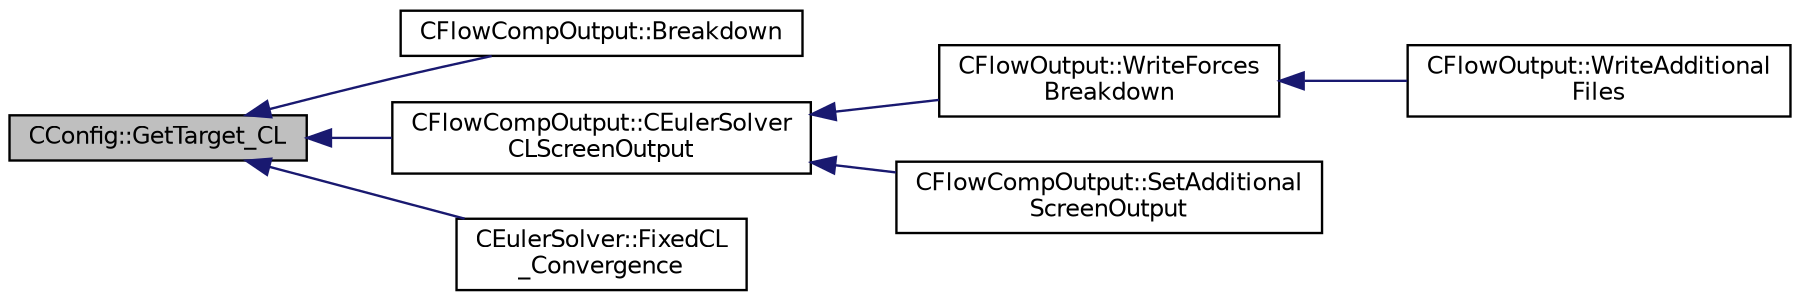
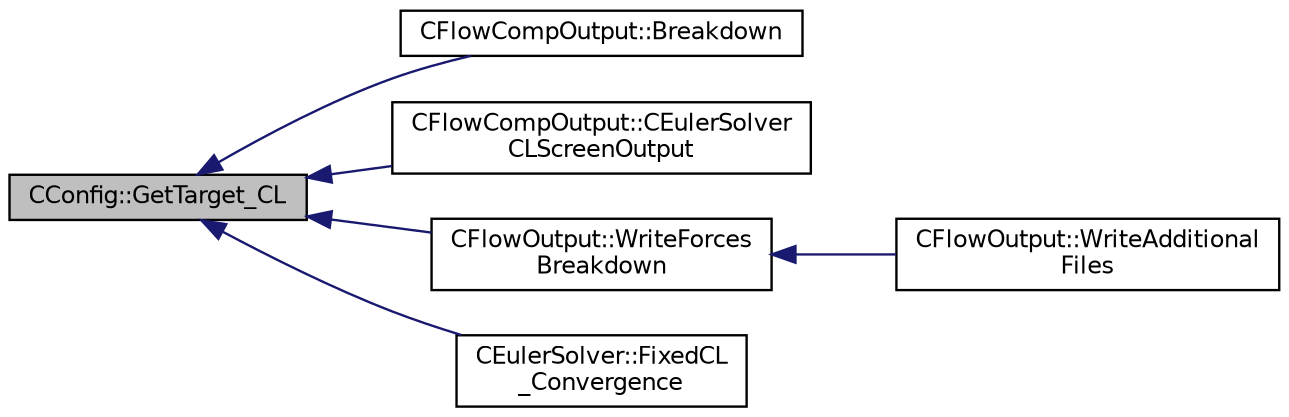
edge "CFlowOutput::WriteForces Breakdown" -> "CFlowCompOutput::CEulerSolver CLScreenOutput": now "CFlowOutput::WriteForces Breakdown" -> "CConfig::GetTarget_CL"
node "CFlowCompOutput::SetAdditional ScreenOutput": removed
